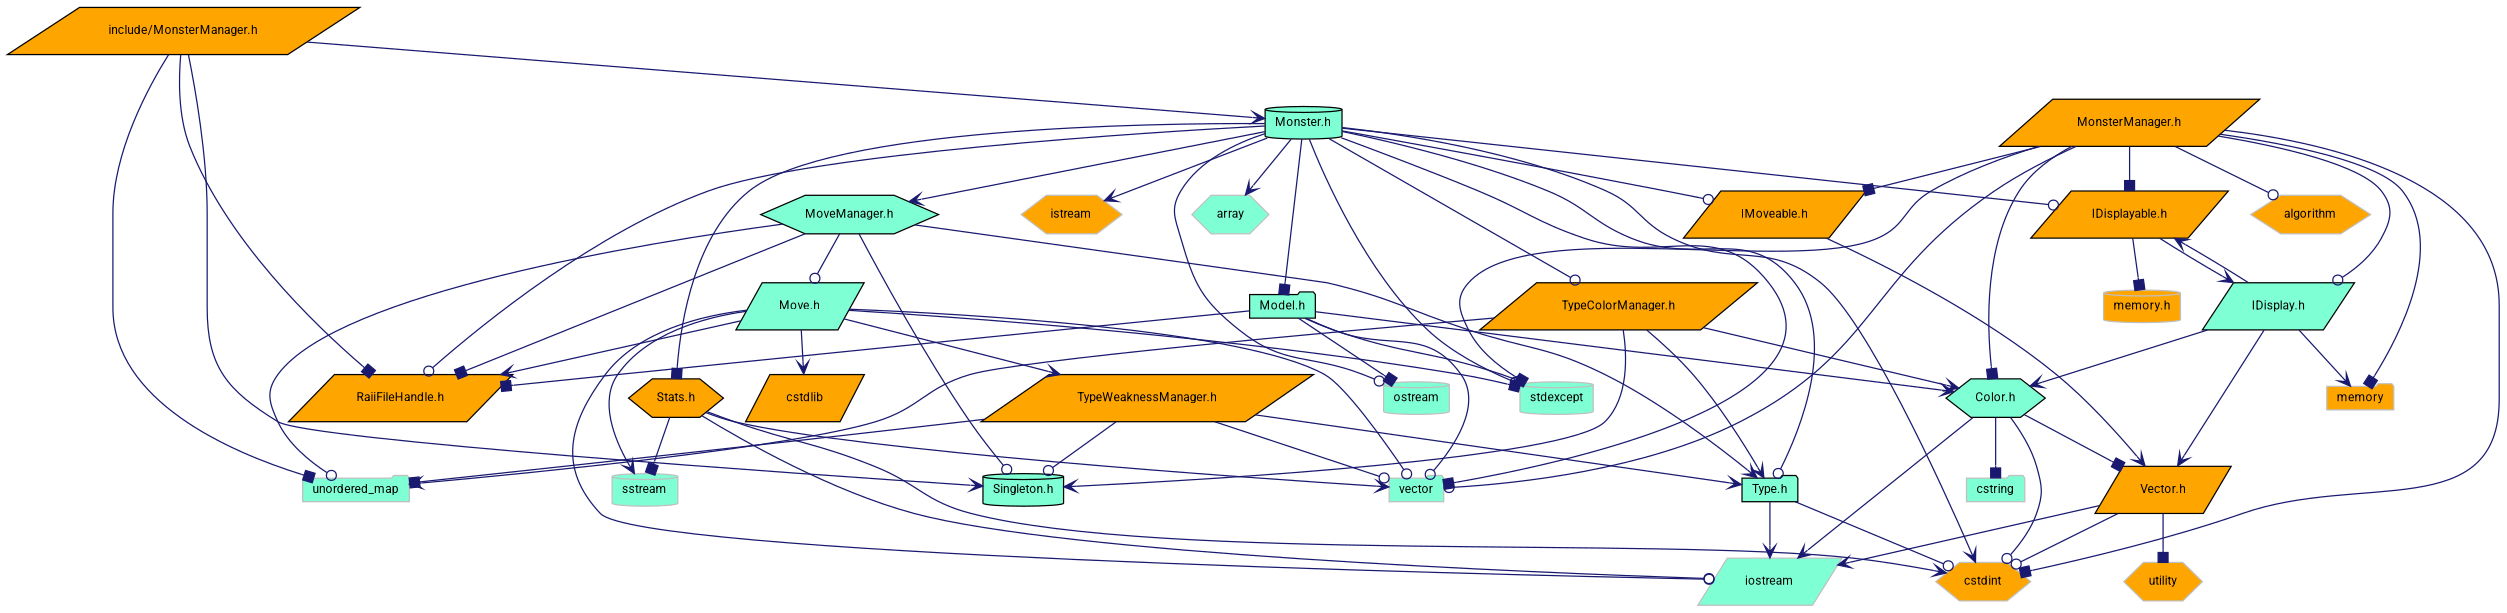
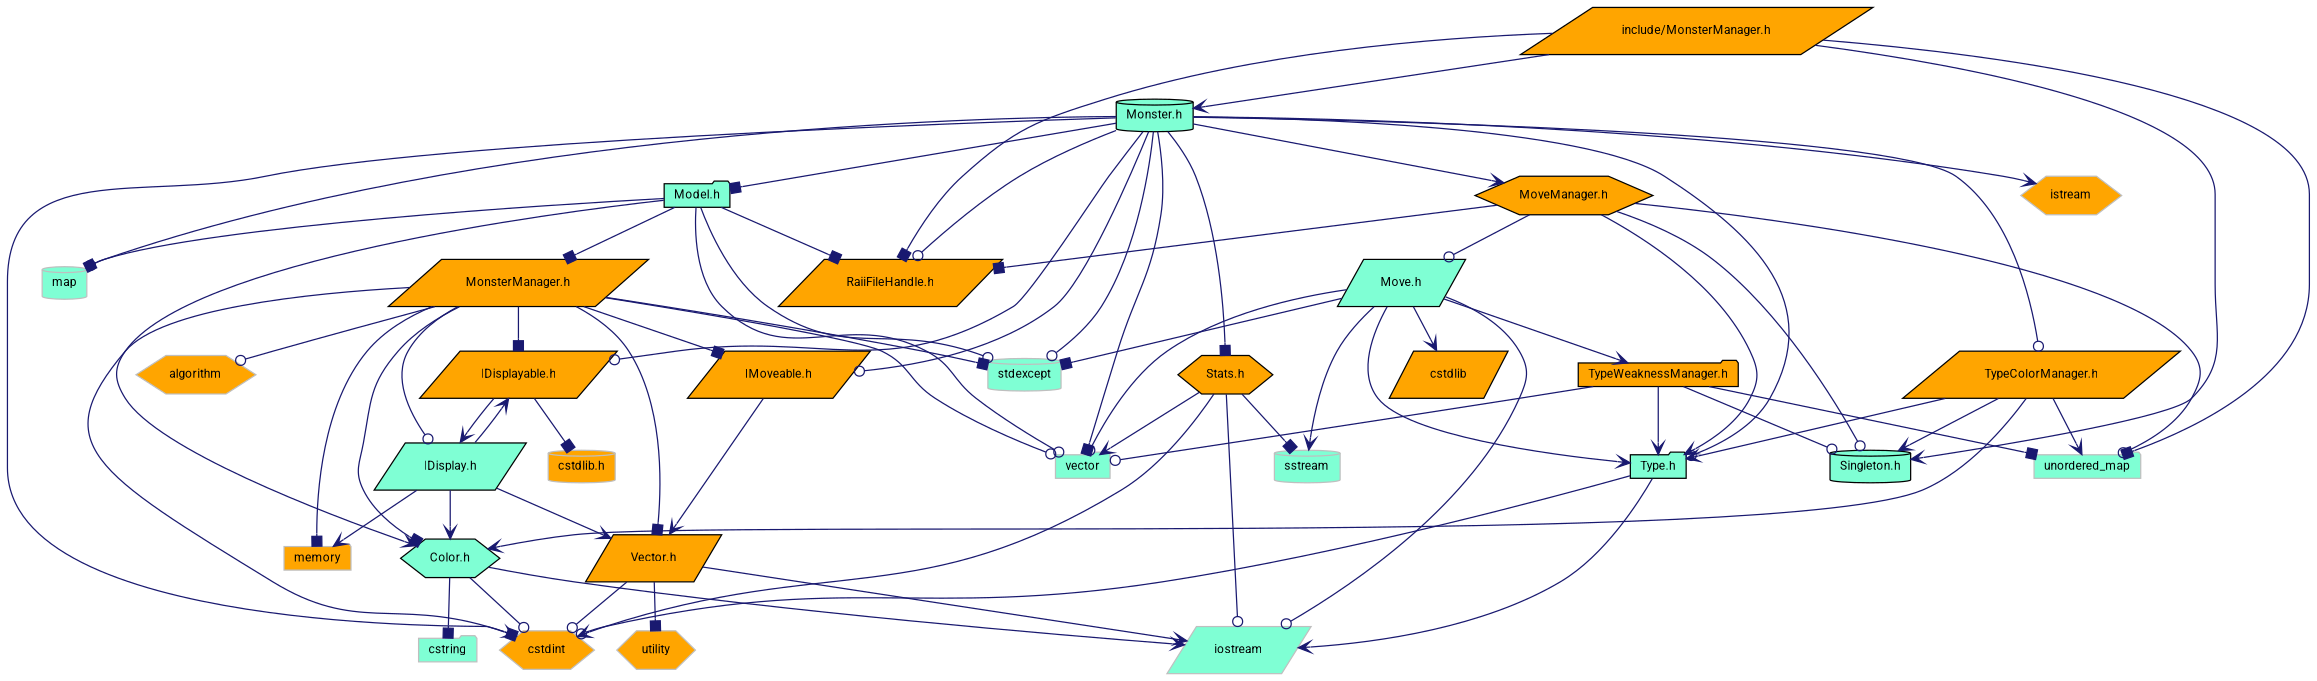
node "MoveManager.h": fillcolor aquamarine -> orange
node "array": removed
edge "Model.h" -> "MonsterManager.h": added
node "memory.h": label "memory.h" -> "cstdlib.h"
edge "Move.h" -> "RaiiFileHandle.h": now "Move.h" -> "Type.h"
node "TypeWeaknessManager.h": shape parallelogram -> folder
node "ostream": label "ostream" -> "map"
edge "Color.h" -> "Vector.h": now "MonsterManager.h" -> "Vector.h"
